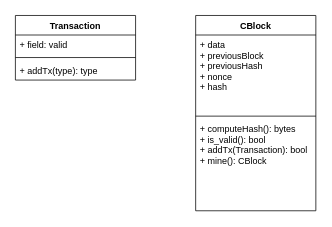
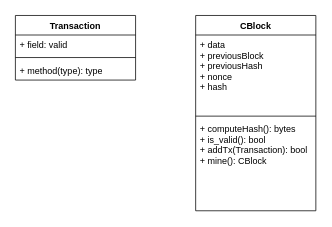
node "+ addTx(type): type": label "+ addTx(type): type" -> "+ method(type): type"
